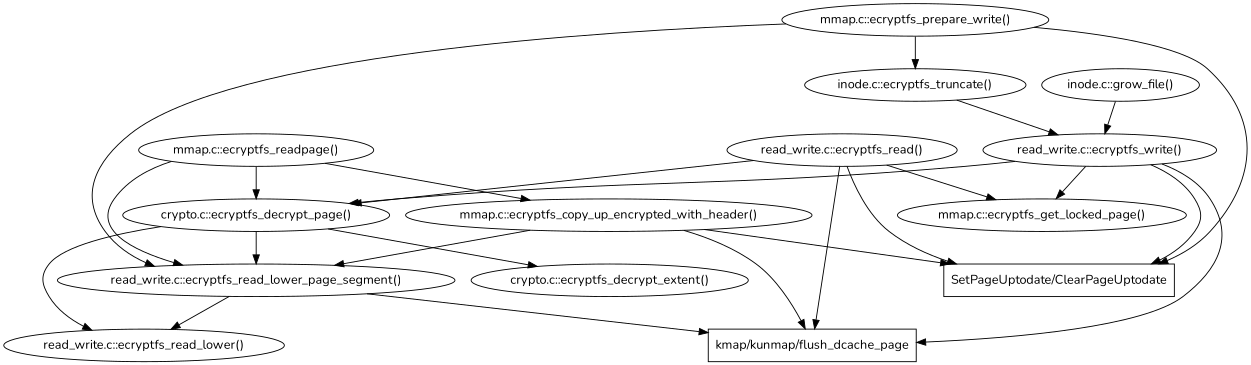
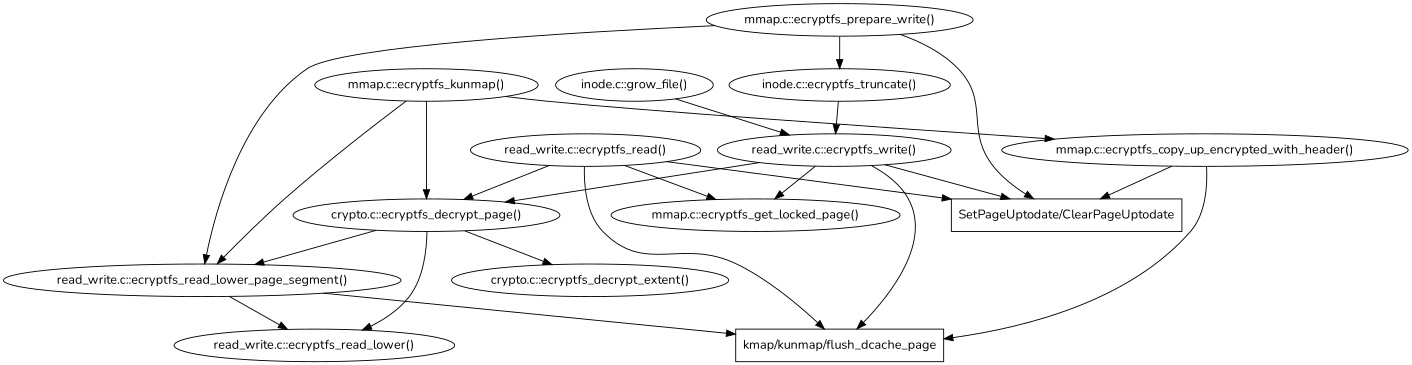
node "mmap.c::ecryptfs_readpage()": label "mmap.c::ecryptfs_readpage()" -> "mmap.c::ecryptfs_kunmap()"
edge "mmap.c::ecryptfs_copy_up_encrypted_with_header()" -> "read_write.c::ecryptfs_read_lower_page_segment()": removed
